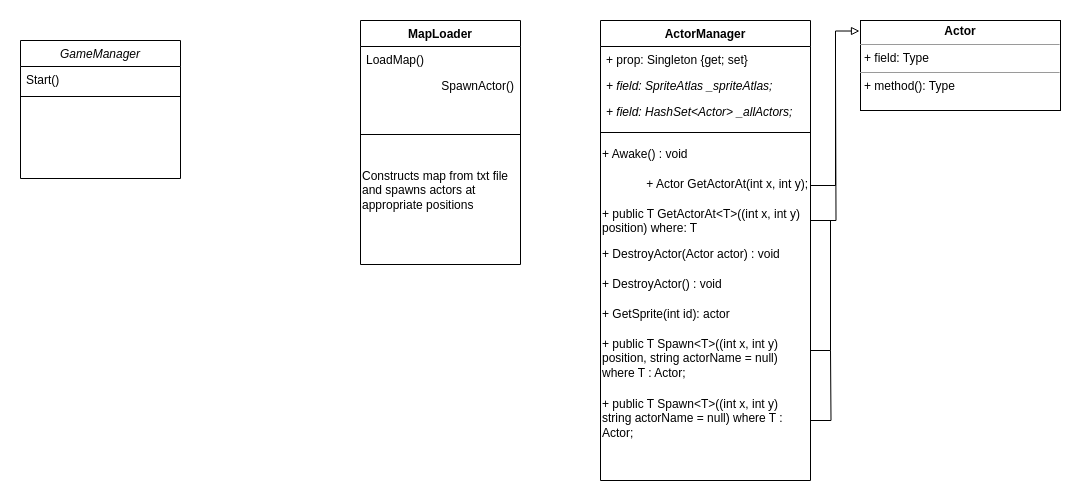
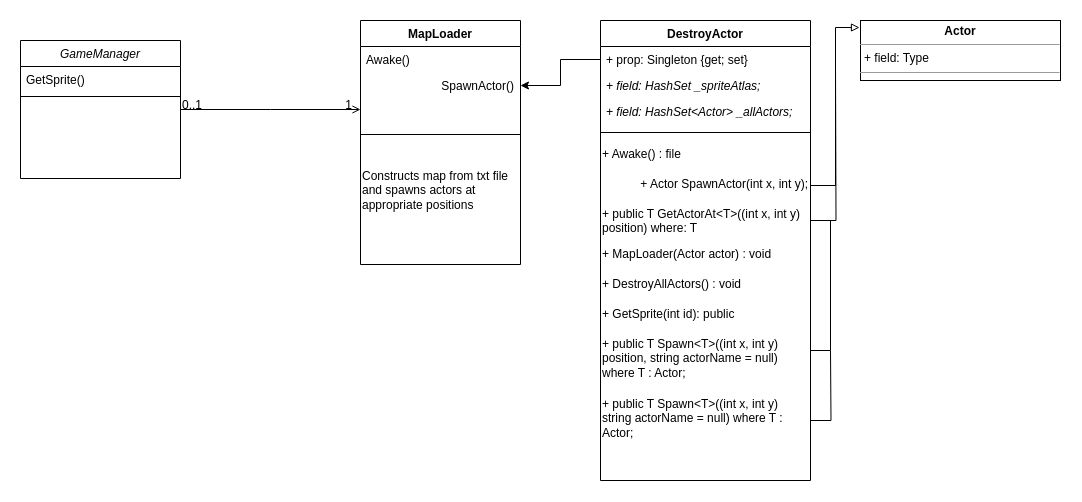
node "ActorManager": label "ActorManager" -> "DestroyActor"
node "LoadMap()": label "LoadMap()" -> "Awake()"
node "Actor + field: Type + method(): Type": size 200x90 -> 200x60
edge "+ prop: Singleton {get; set}" -> "SpawnActor()": added
node "Start()": label "Start()" -> "GetSprite()"
node "+ field: SpriteAtlas _spriteAtlas;": label "+ field: SpriteAtlas _spriteAtlas;" -> "+ field: HashSet _spriteAtlas;"
edge "GameManager" -> "MapLoader": added, labels "0..1", "1"
node "+ Awake() : void": label "+ Awake() : void" -> "+ Awake() : file"
node "+ Actor GetActorAt(int x, int y);": label "+ Actor GetActorAt(int x, int y);" -> "+ Actor SpawnActor(int x, int y);"
node "+ DestroyActor(Actor actor) : void": label "+ DestroyActor(Actor actor) : void" -> "+ MapLoader(Actor actor) : void"
node "+ DestroyActor() : void": label "+ DestroyActor() : void" -> "+ DestroyAllActors() : void"
node "+ GetSprite(int id): actor": label "+ GetSprite(int id): actor" -> "+ GetSprite(int id): public"
